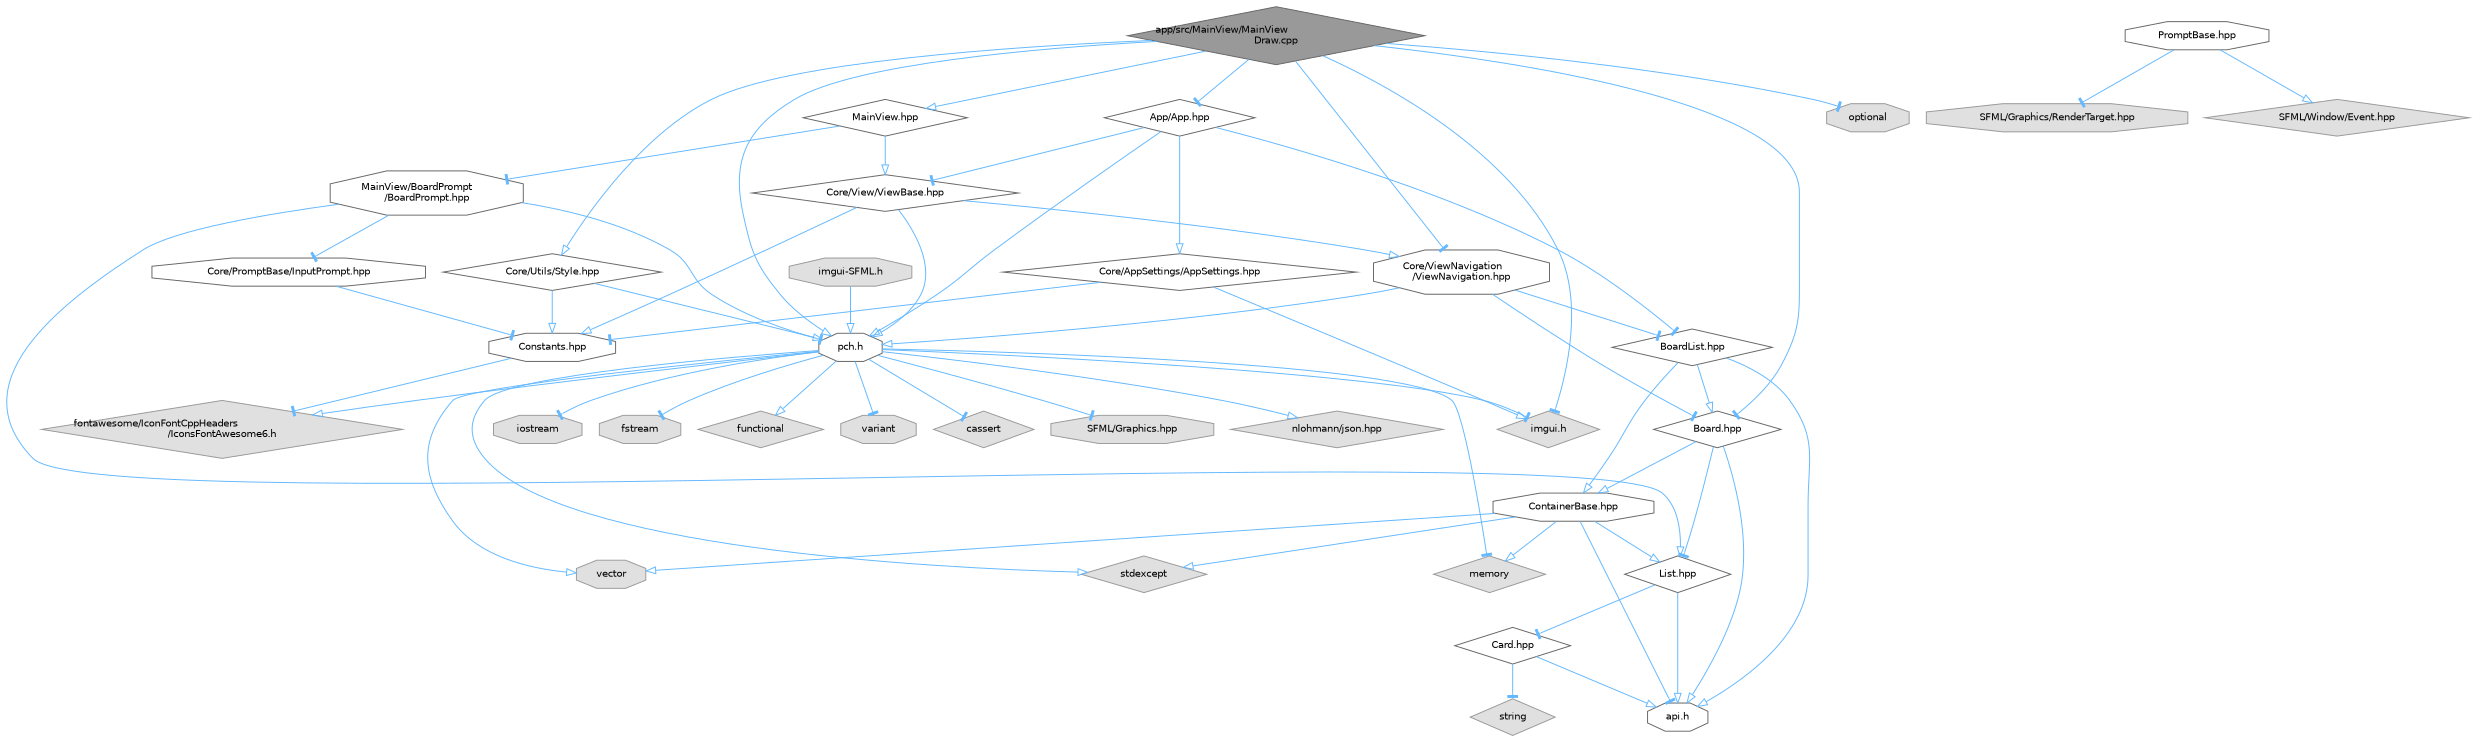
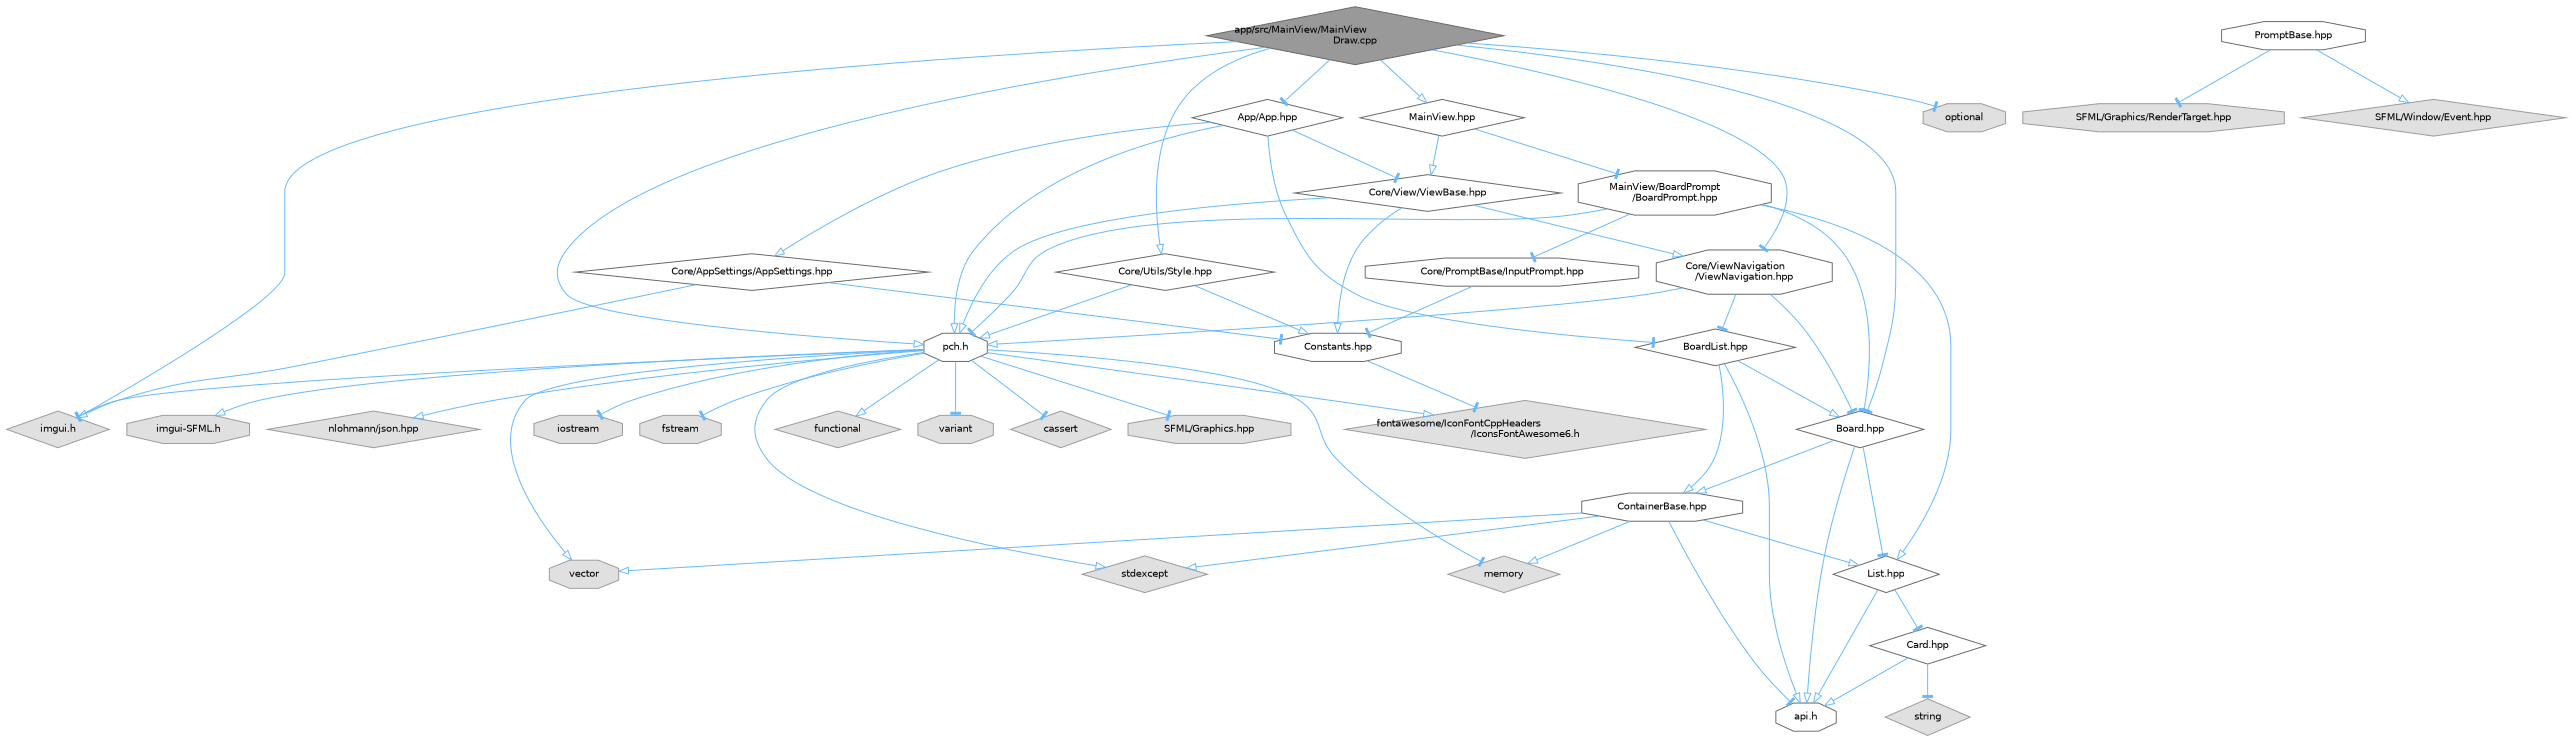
edge "MainView/BoardPrompt /BoardPrompt.hpp" -> "Board.hpp": added
edge "imgui-SFML.h" -> "pch.h": reversed
